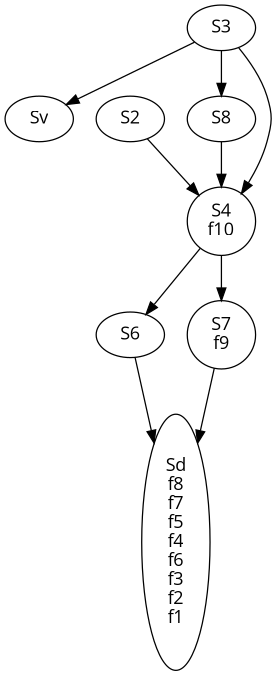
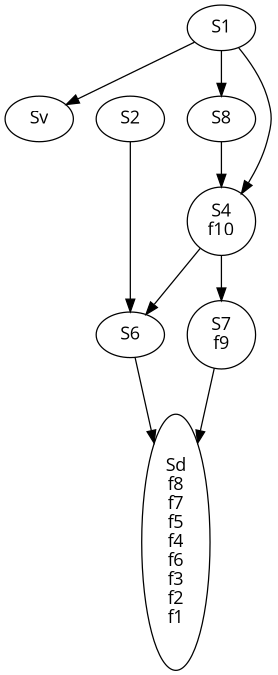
node "S3": label "S3" -> "S1"
edge "S2" -> "S4 f10": now "S2" -> "S6"
